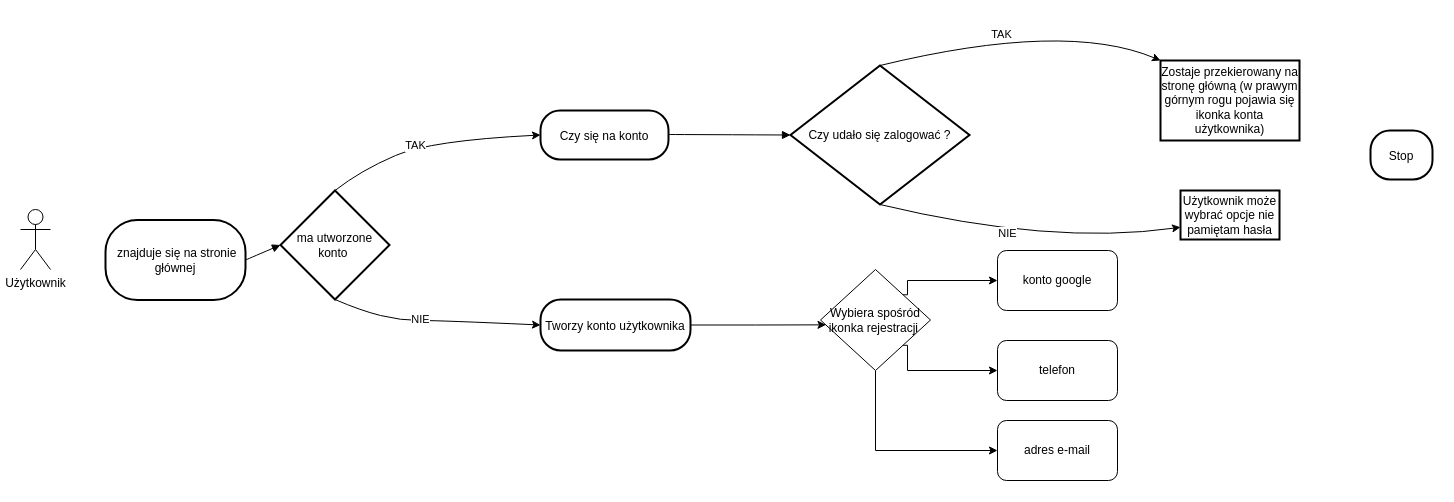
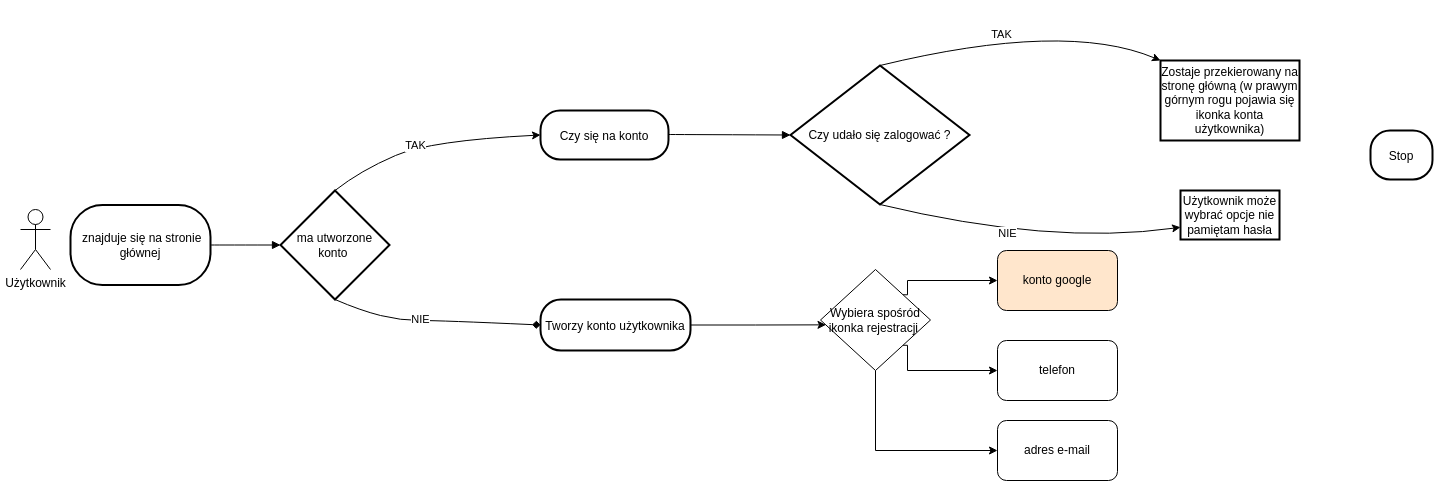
node "znajduje się na stronie głównej": moved (176, 260) -> (141, 245)
node "konto google": fillcolor #ffffff -> #ffe6cc
edge "ma utworzone konto" -> "Tworzy konto użytkownika": arrowhead classic -> diamond
